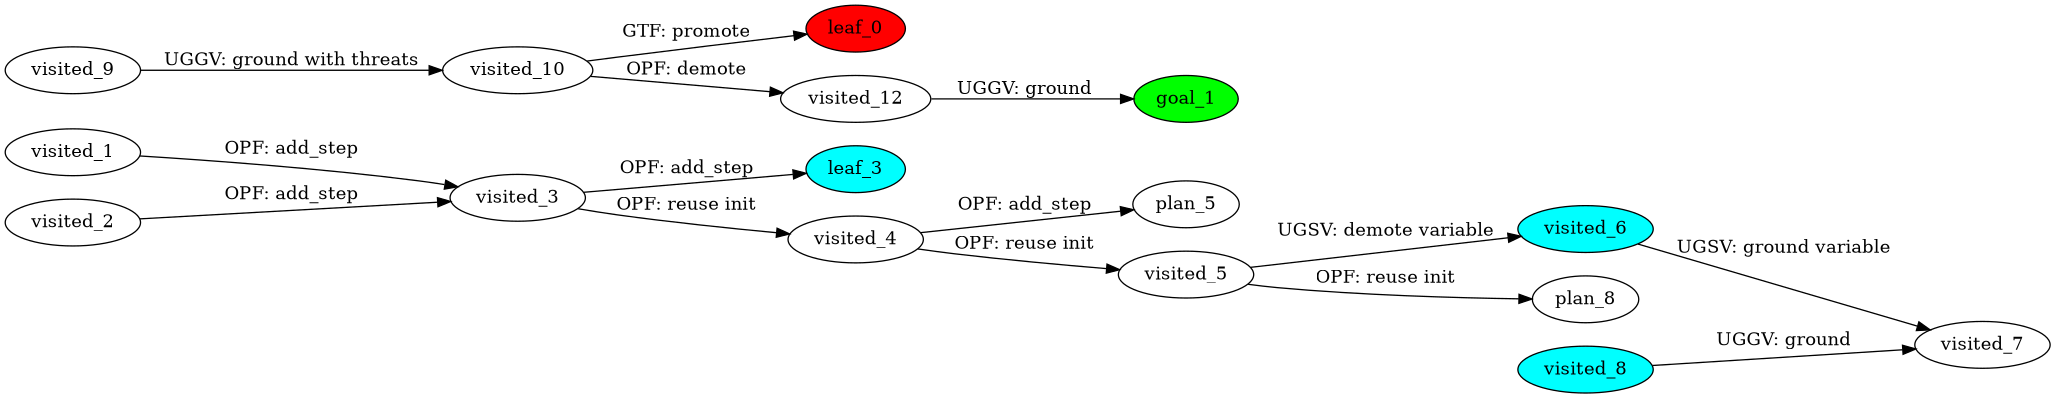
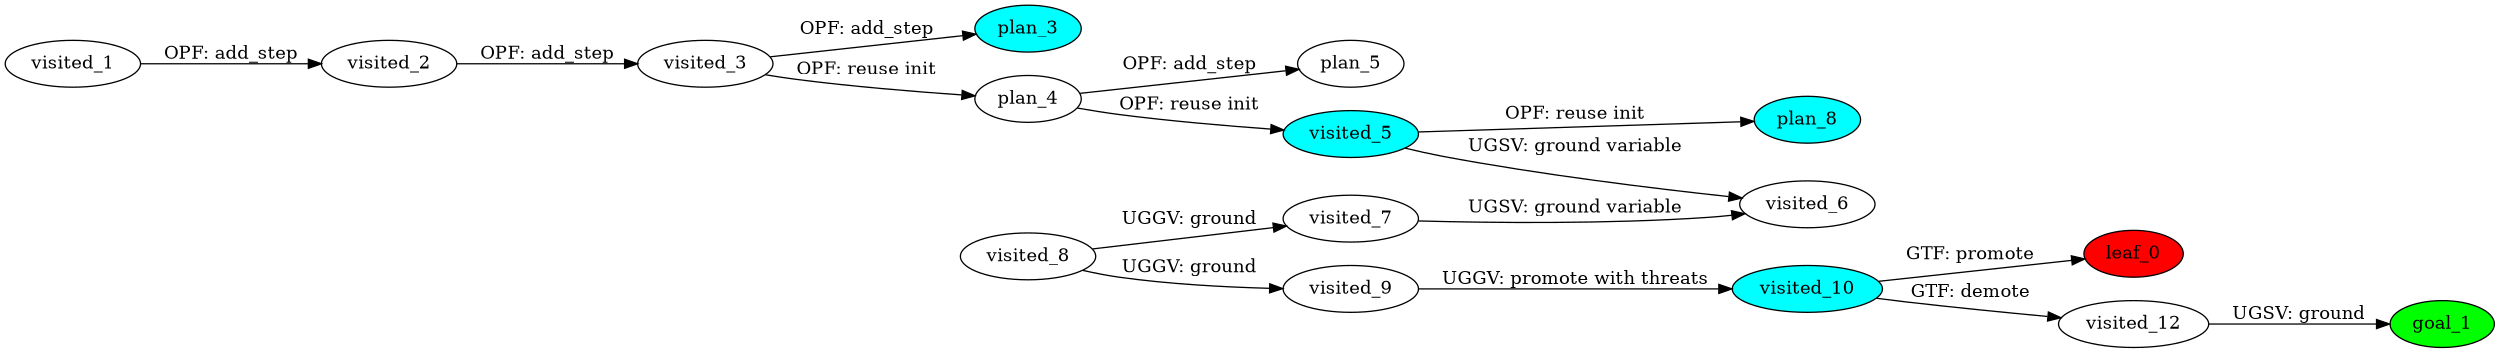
edge "visited_9" -> "visited_10": label "UGGV: ground with threats" -> "UGGV: promote with threats"
node "visited_10": fillcolor white -> cyan
edge "visited_10" -> "visited_12": label "OPF: demote" -> "GTF: demote"
edge "visited_12" -> "goal_1": label "UGGV: ground" -> "UGSV: ground"
edge "visited_1" -> "visited_3": now "visited_1" -> "visited_2"
node "leaf_3": label "leaf_3" -> "plan_3"
node "visited_6": fillcolor cyan -> white
edge "visited_5" -> "visited_6": label "UGSV: demote variable" -> "UGSV: ground variable"
node "visited_4": label "visited_4" -> "plan_4"
node "visited_5": fillcolor white -> cyan
edge "visited_8" -> "visited_9": added, label "UGGV: ground"
edge "visited_6" -> "visited_7": reversed
node "plan_8": fillcolor white -> cyan
node "visited_8": fillcolor cyan -> white
